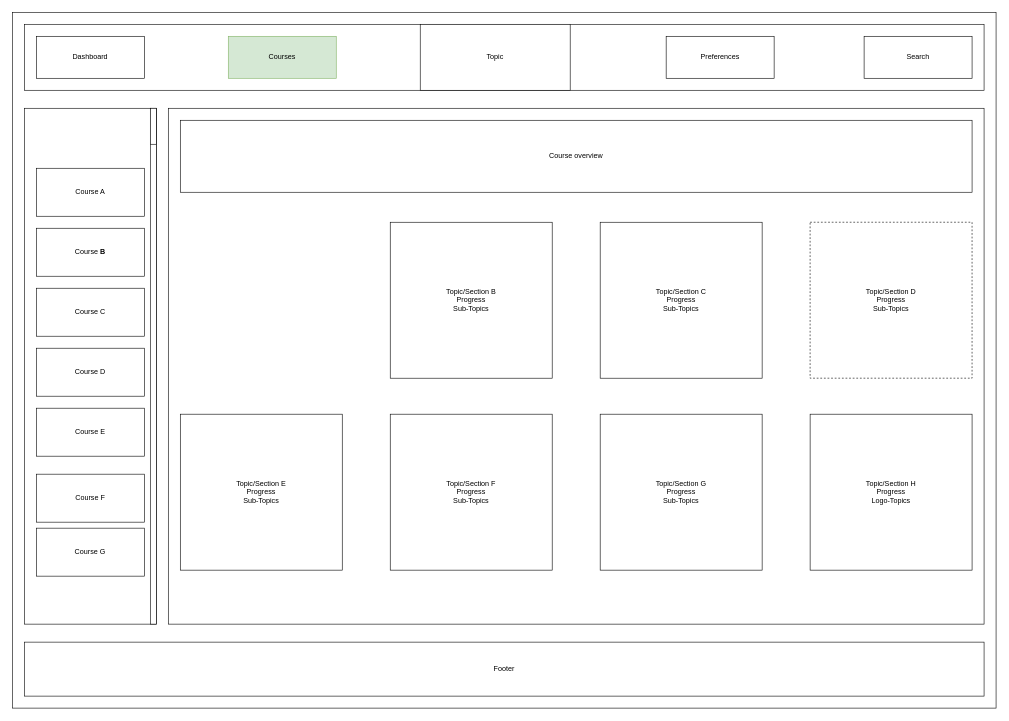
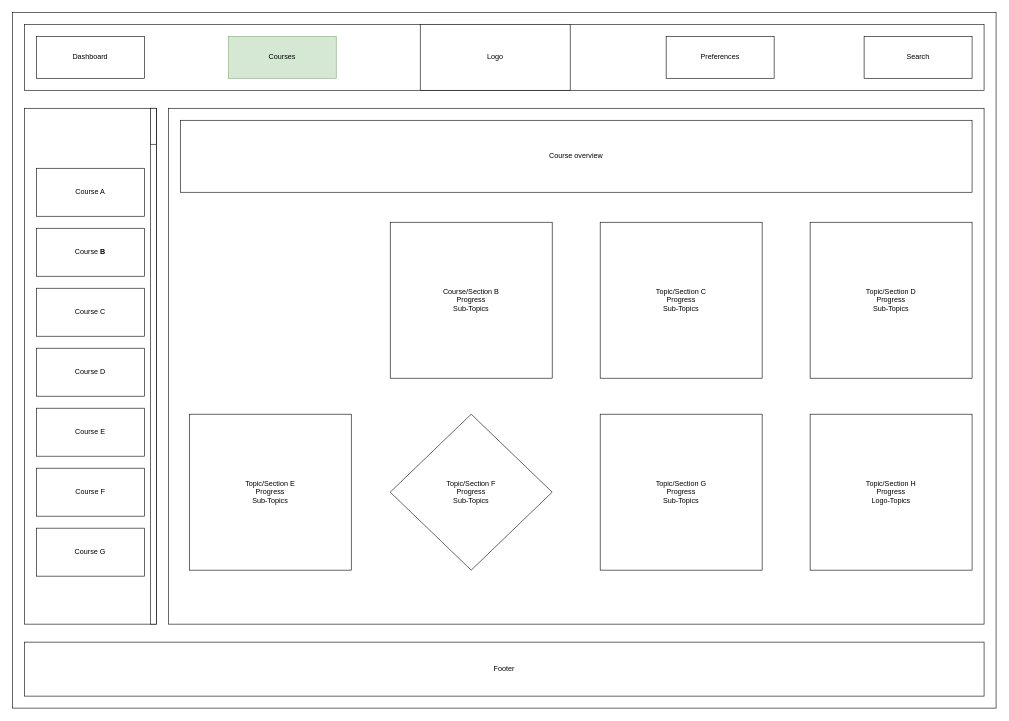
node "Topic": label "Topic" -> "Logo"
node "Topic/Section B Progress Sub-Topics": label "Topic/Section B Progress Sub-Topics" -> "Course/Section B Progress Sub-Topics"
node "Topic/Section D Progress Sub-Topics": style dashed -> solid
node "Topic/Section E Progress Sub-Topics": moved (261, 492) -> (270, 492)
node "Topic/Section F Progress Sub-Topics": shape rectangle -> diamond
node "Course F": moved (90, 498) -> (90, 492)
